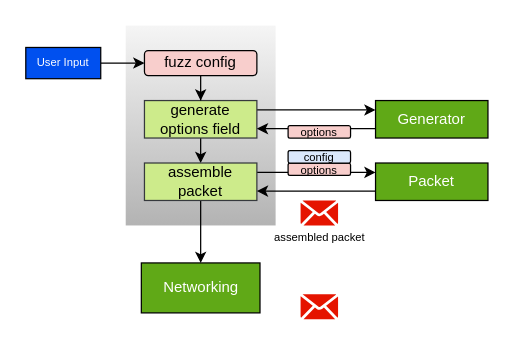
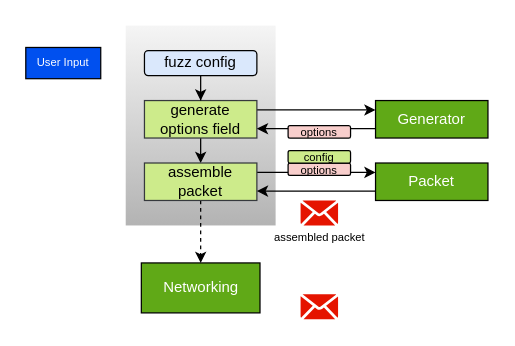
edge "User Input" -> "fuzz config": removed
node "fuzz config": fillcolor #f8cecc -> #dae8fc
node "config": fillcolor #dae8fc -> #cdeb8b
edge "assemble packet" -> "Networking": style solid -> dashed
